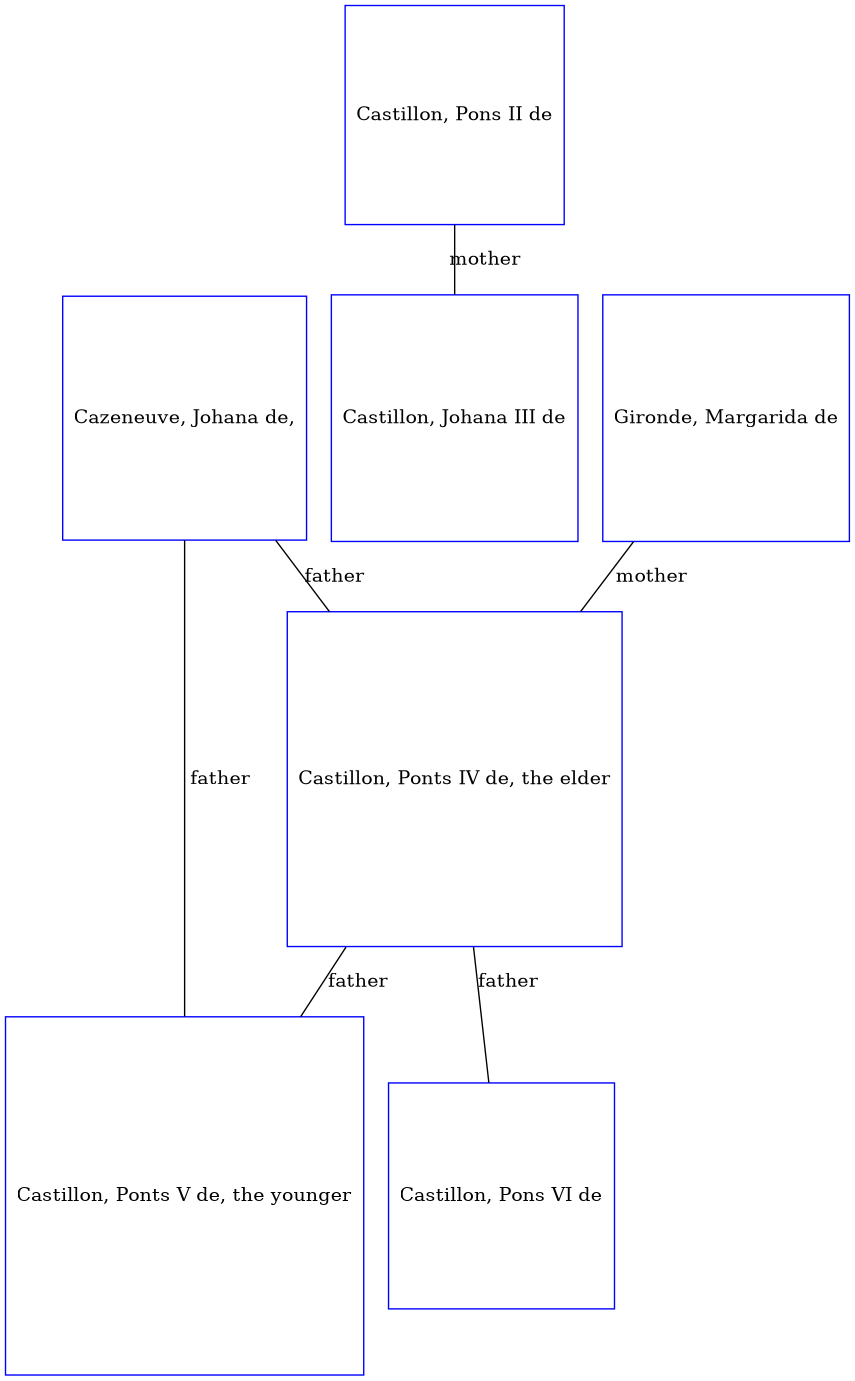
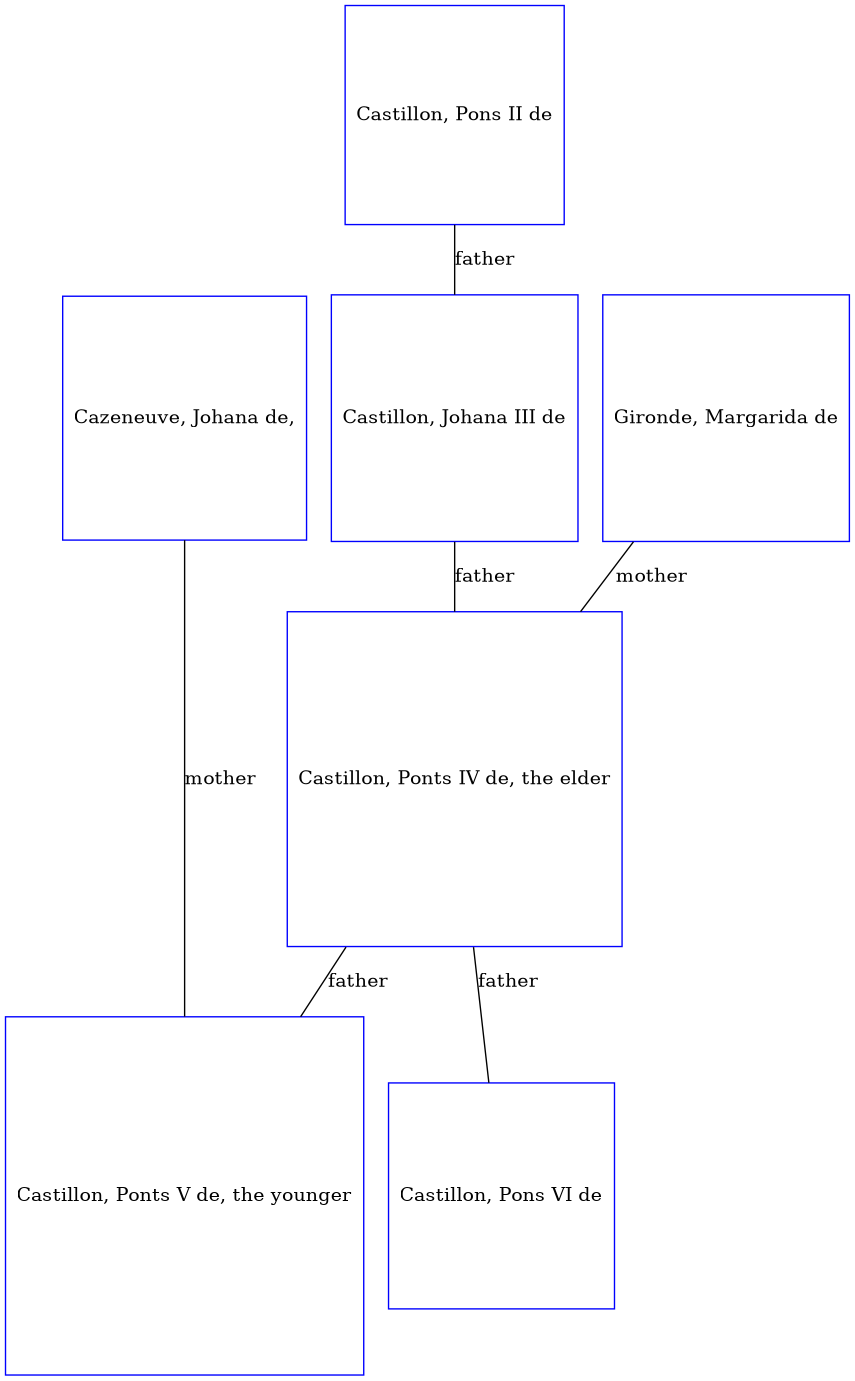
edge "Castillon, Pons II de" -- "Castillon, Johana III de": label "mother" -> "father"
edge "Cazeneuve, Johana de," -- "Castillon, Ponts IV de, the elder": now "Castillon, Johana III de" -- "Castillon, Ponts IV de, the elder"
edge "Cazeneuve, Johana de," -- "Castillon, Ponts V de, the younger": label "father" -> "mother"
